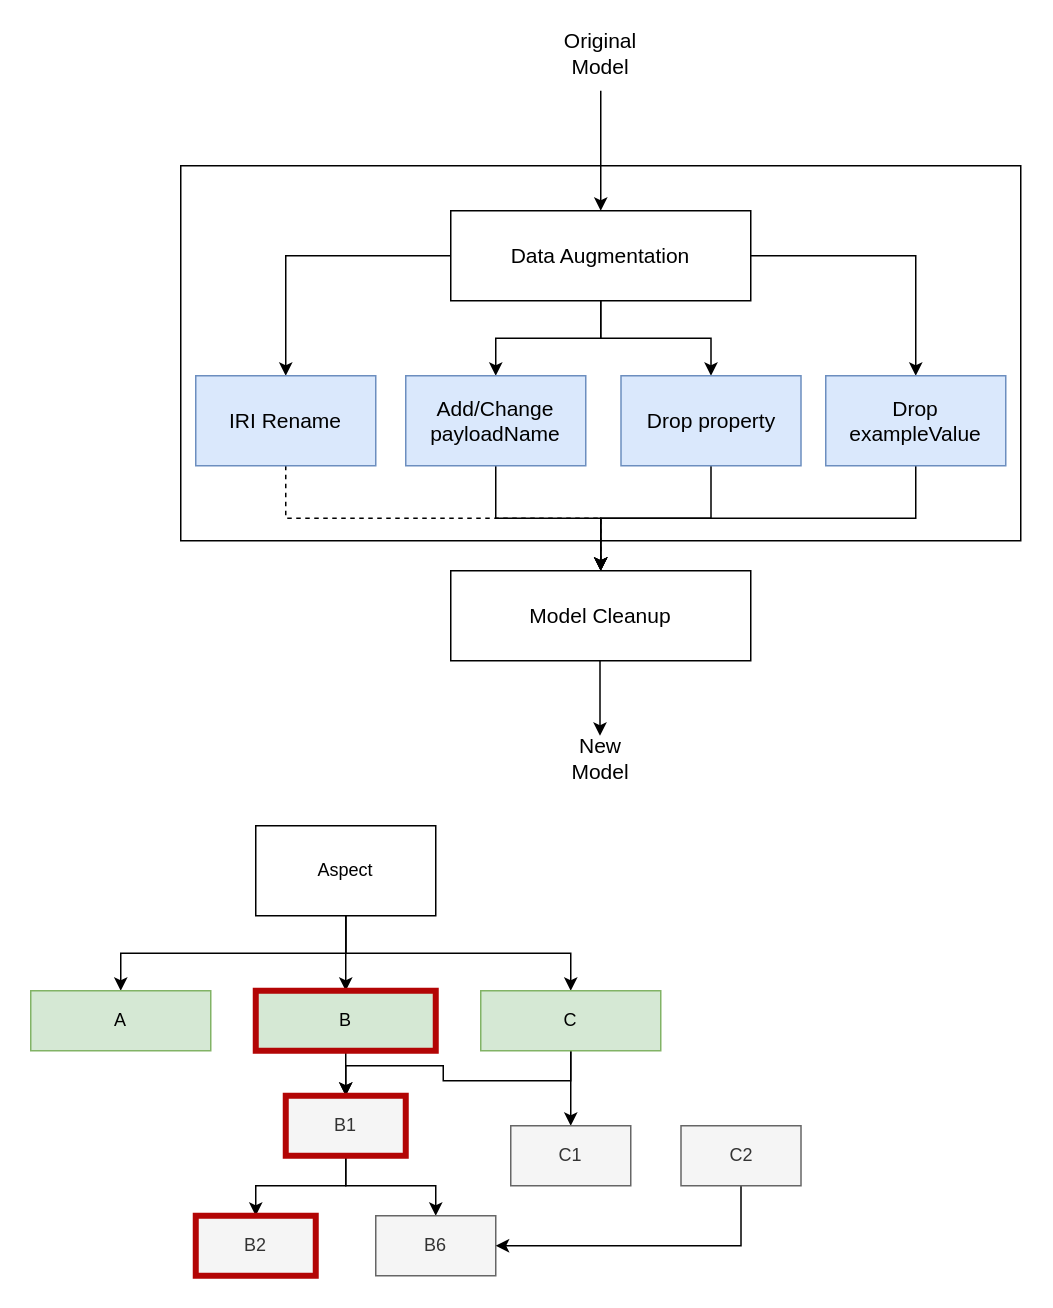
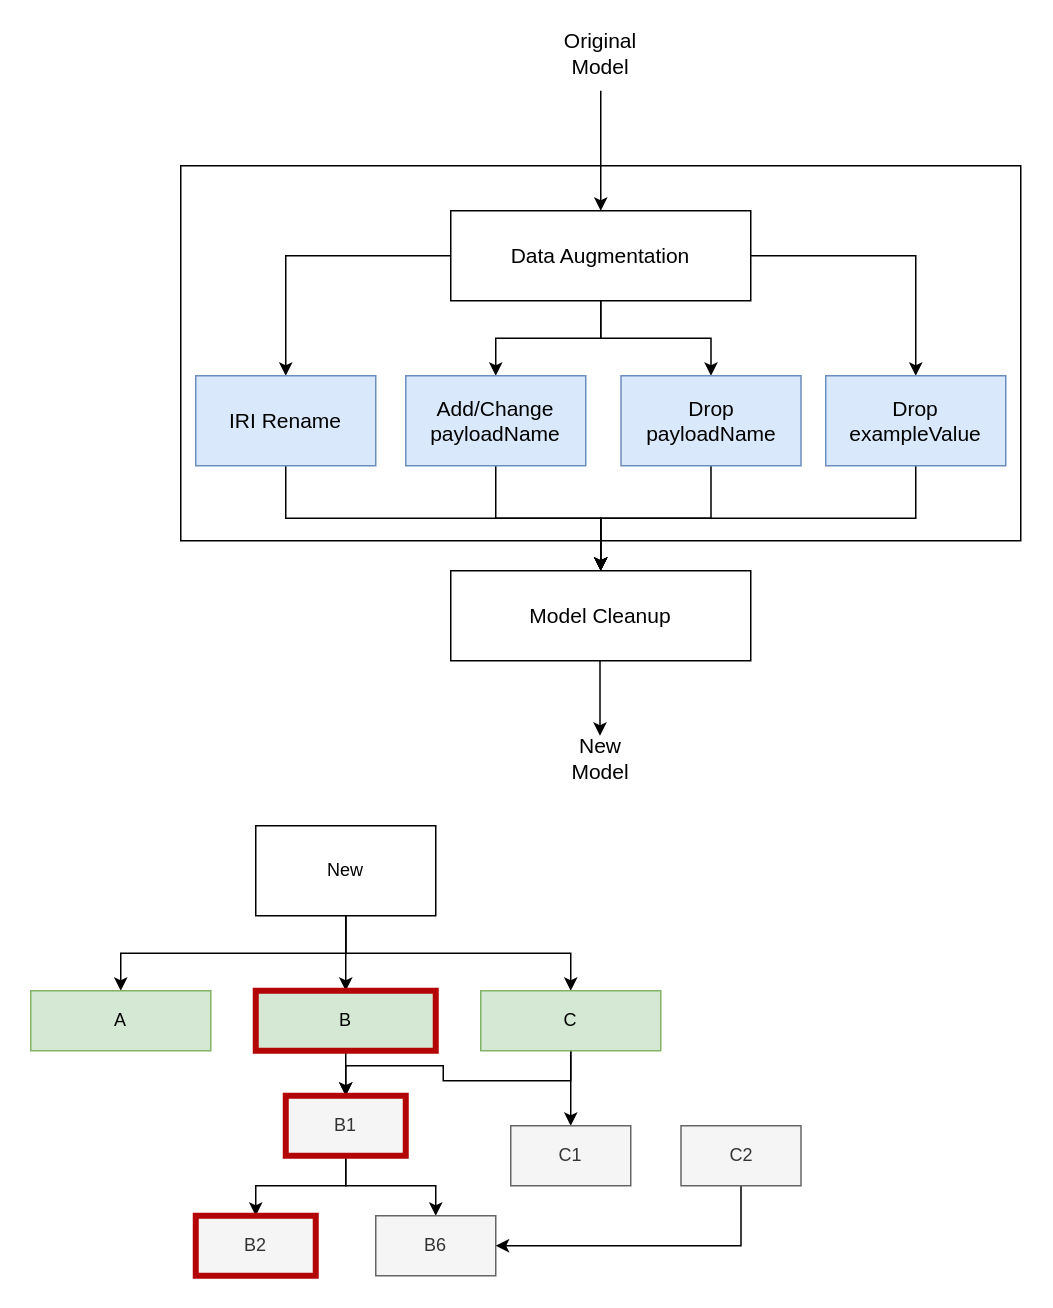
node "Drop property": label "Drop property" -> "Drop payloadName"
edge "IRI Rename" -> "Model Cleanup": style dashed -> solid
node "Aspect": label "Aspect" -> "New"
